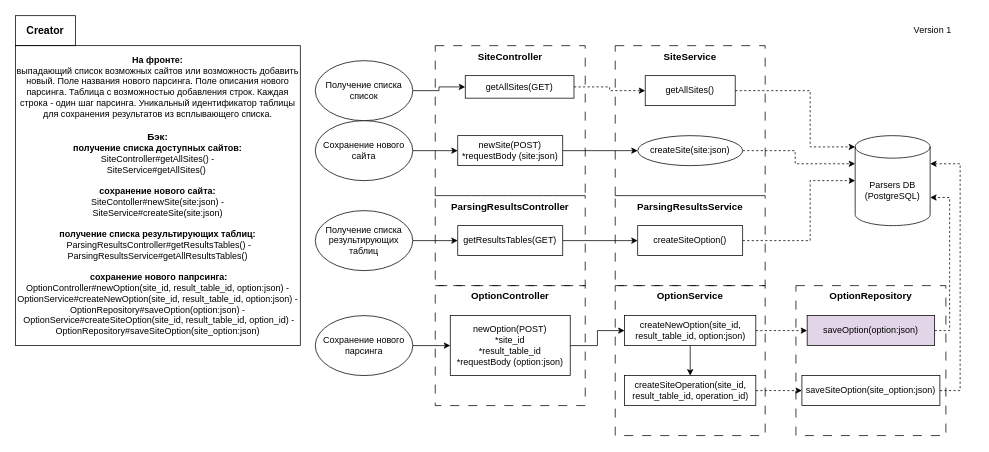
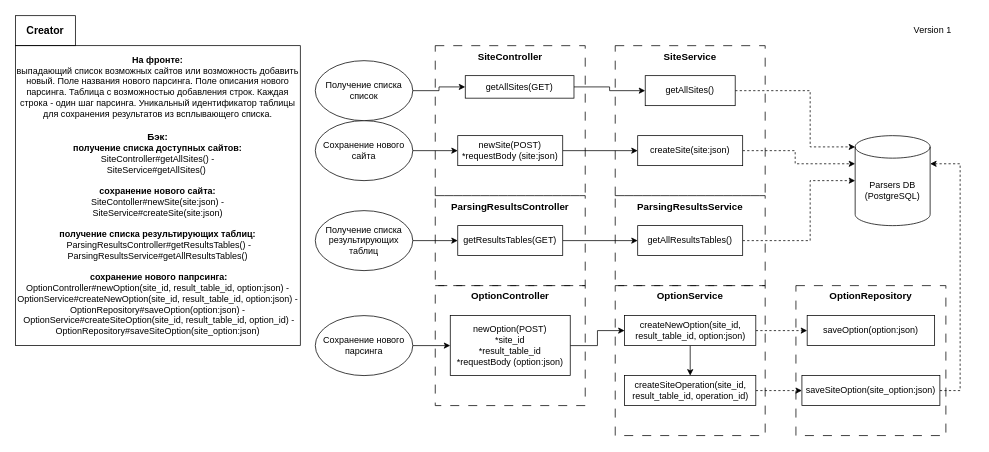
edge "getAllSites(GET)" -> "getAllSites()": style dashed -> solid
node "createSite(site:json)": shape ellipse -> rectangle
node "createSiteOption()": label "createSiteOption()" -> "getAllResultsTables()"
edge "saveOption(option:json)" -> "Parsers DB (PostgreSQL)": removed
node "saveOption(option:json)": fillcolor #e1d5e7 -> #ffffff
